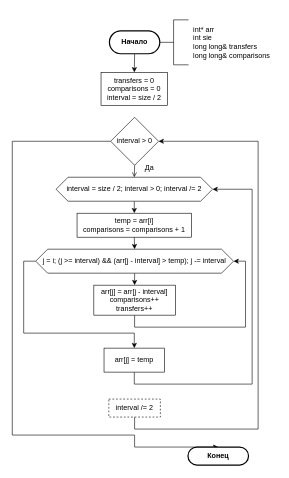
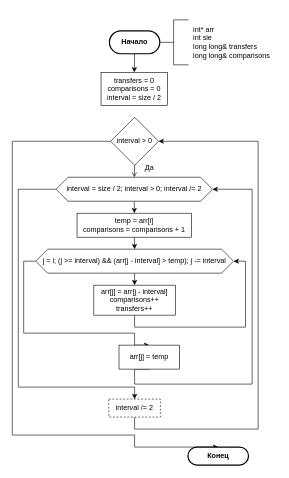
node "arr[j] = temp": moved (134, 360) -> (149, 357)
edge "interval = size / 2; interval > 0; interval /= 2" -> "interval /= 2": added
